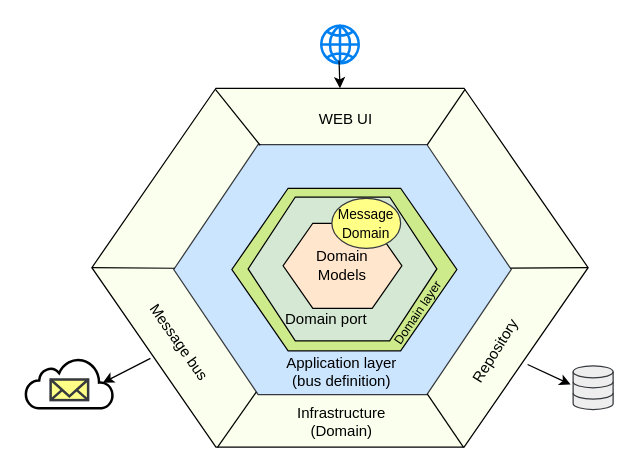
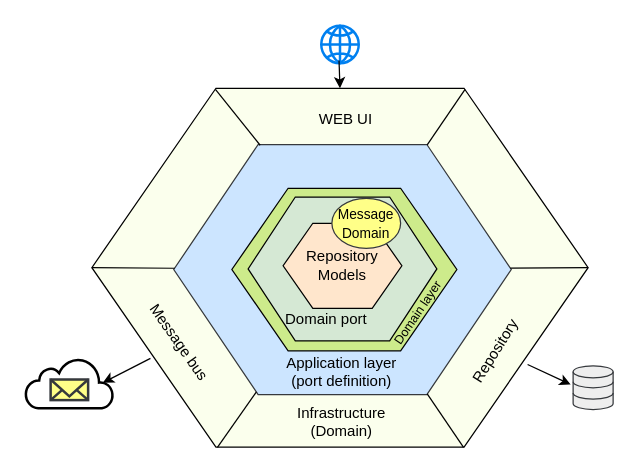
node "Domain Models": label "Domain Models" -> "Repository Models"
node "Application layer (bus definition)": label "Application layer (bus definition)" -> "Application layer (port definition)"
